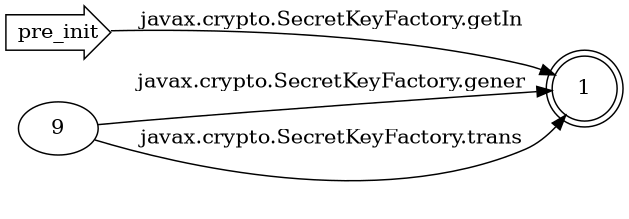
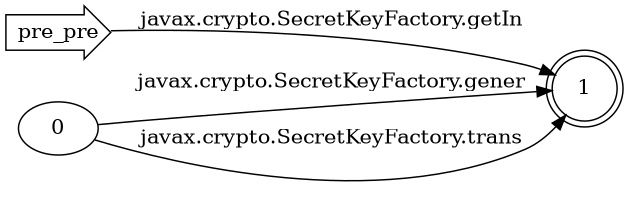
node "pre_init": label "pre_init" -> "pre_pre"
node "9": label "9" -> "0"
